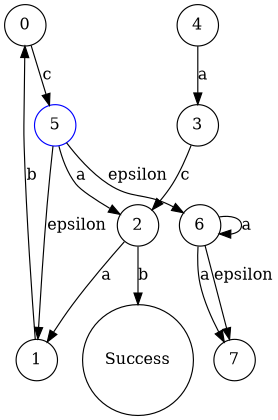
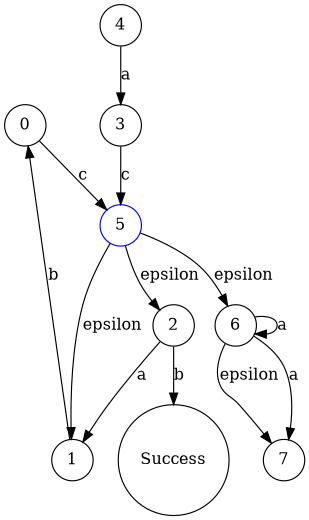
edge "3" -> "2": now "3" -> "5"
edge "5" -> "2": label "a" -> "epsilon"
